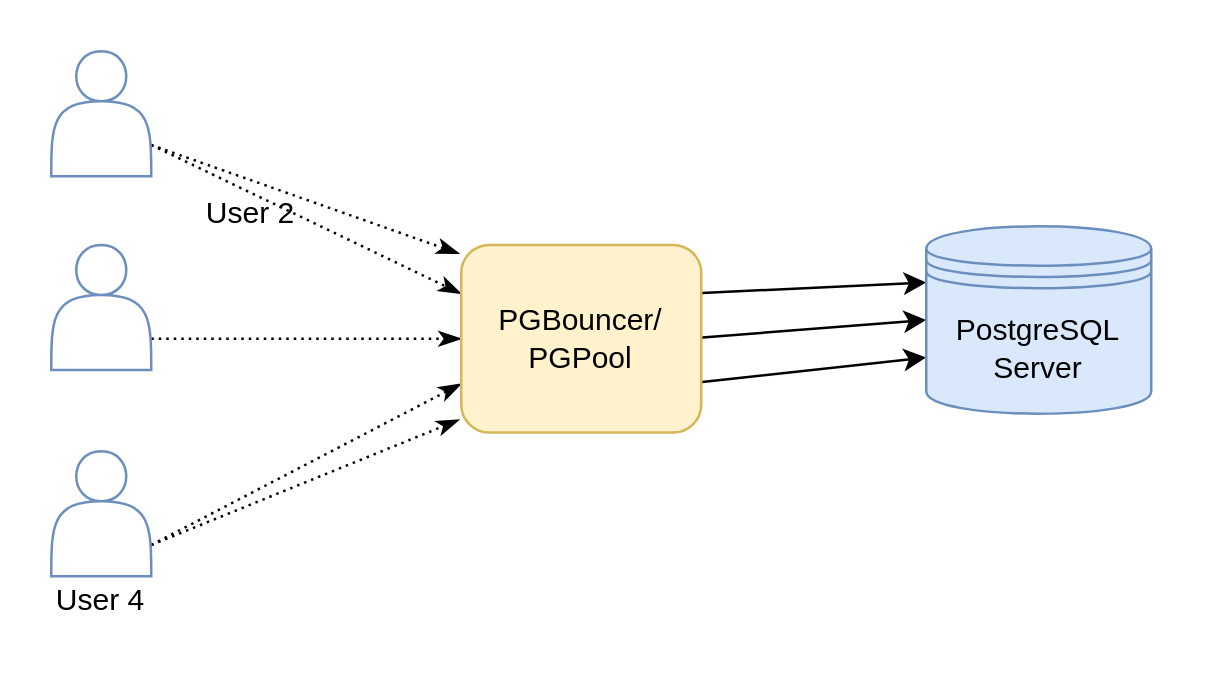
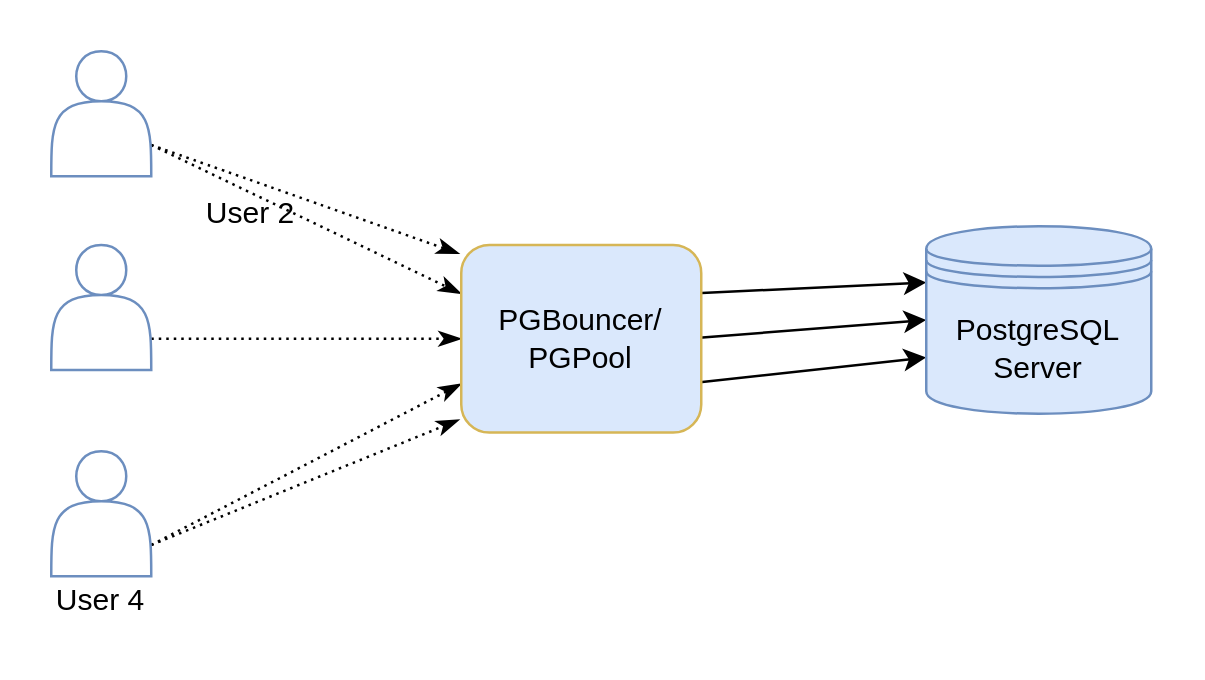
node "PGBouncer/ PGPool": fillcolor #fff2cc -> #dae8fc
